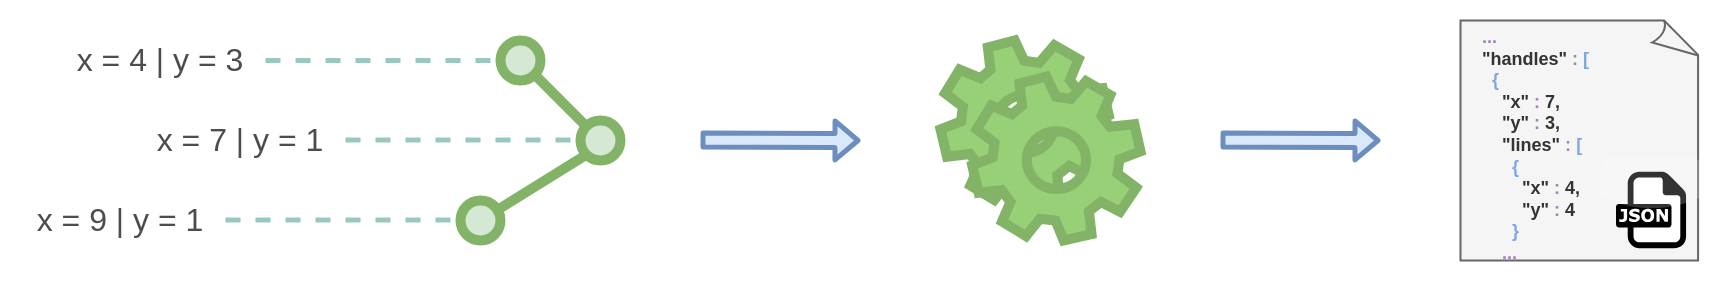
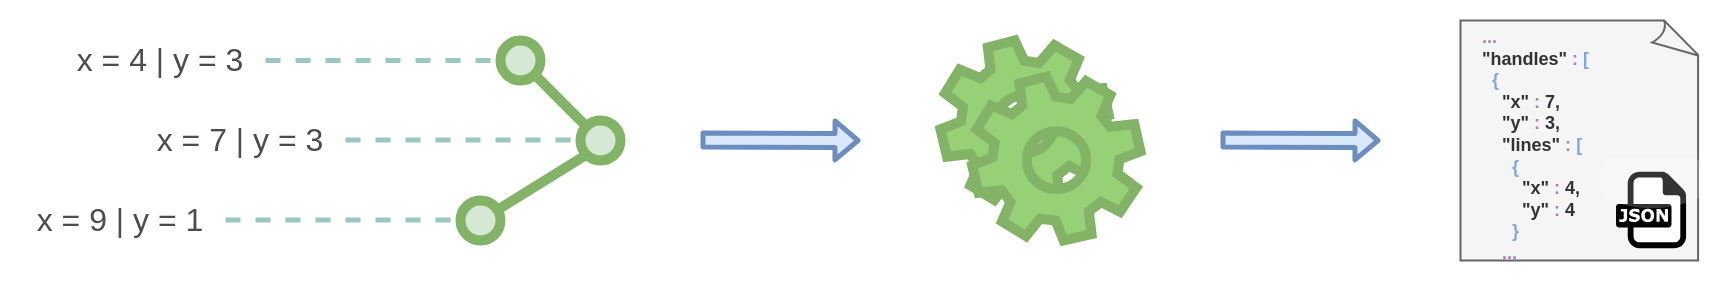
node "x = 7 | y = 1": label "x = 7 | y = 1" -> "x = 7 | y = 3"
